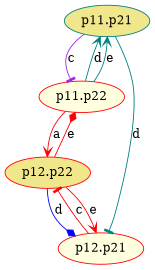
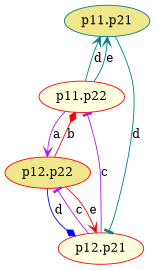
edge "p11.p21" -> "p11.p22": now "p12.p21" -> "p11.p22"
edge "p11.p22" -> "p12.p22": color red -> purple
edge "p12.p22" -> "p11.p22": label "e" -> "b"
edge "p12.p21" -> "p12.p22": color red -> purple
